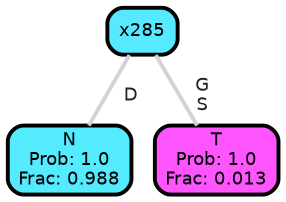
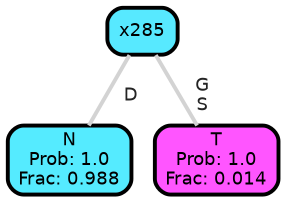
node "T Prob: 1.0 Frac: 0.013": label "T Prob: 1.0 Frac: 0.013" -> "T Prob: 1.0 Frac: 0.014"
